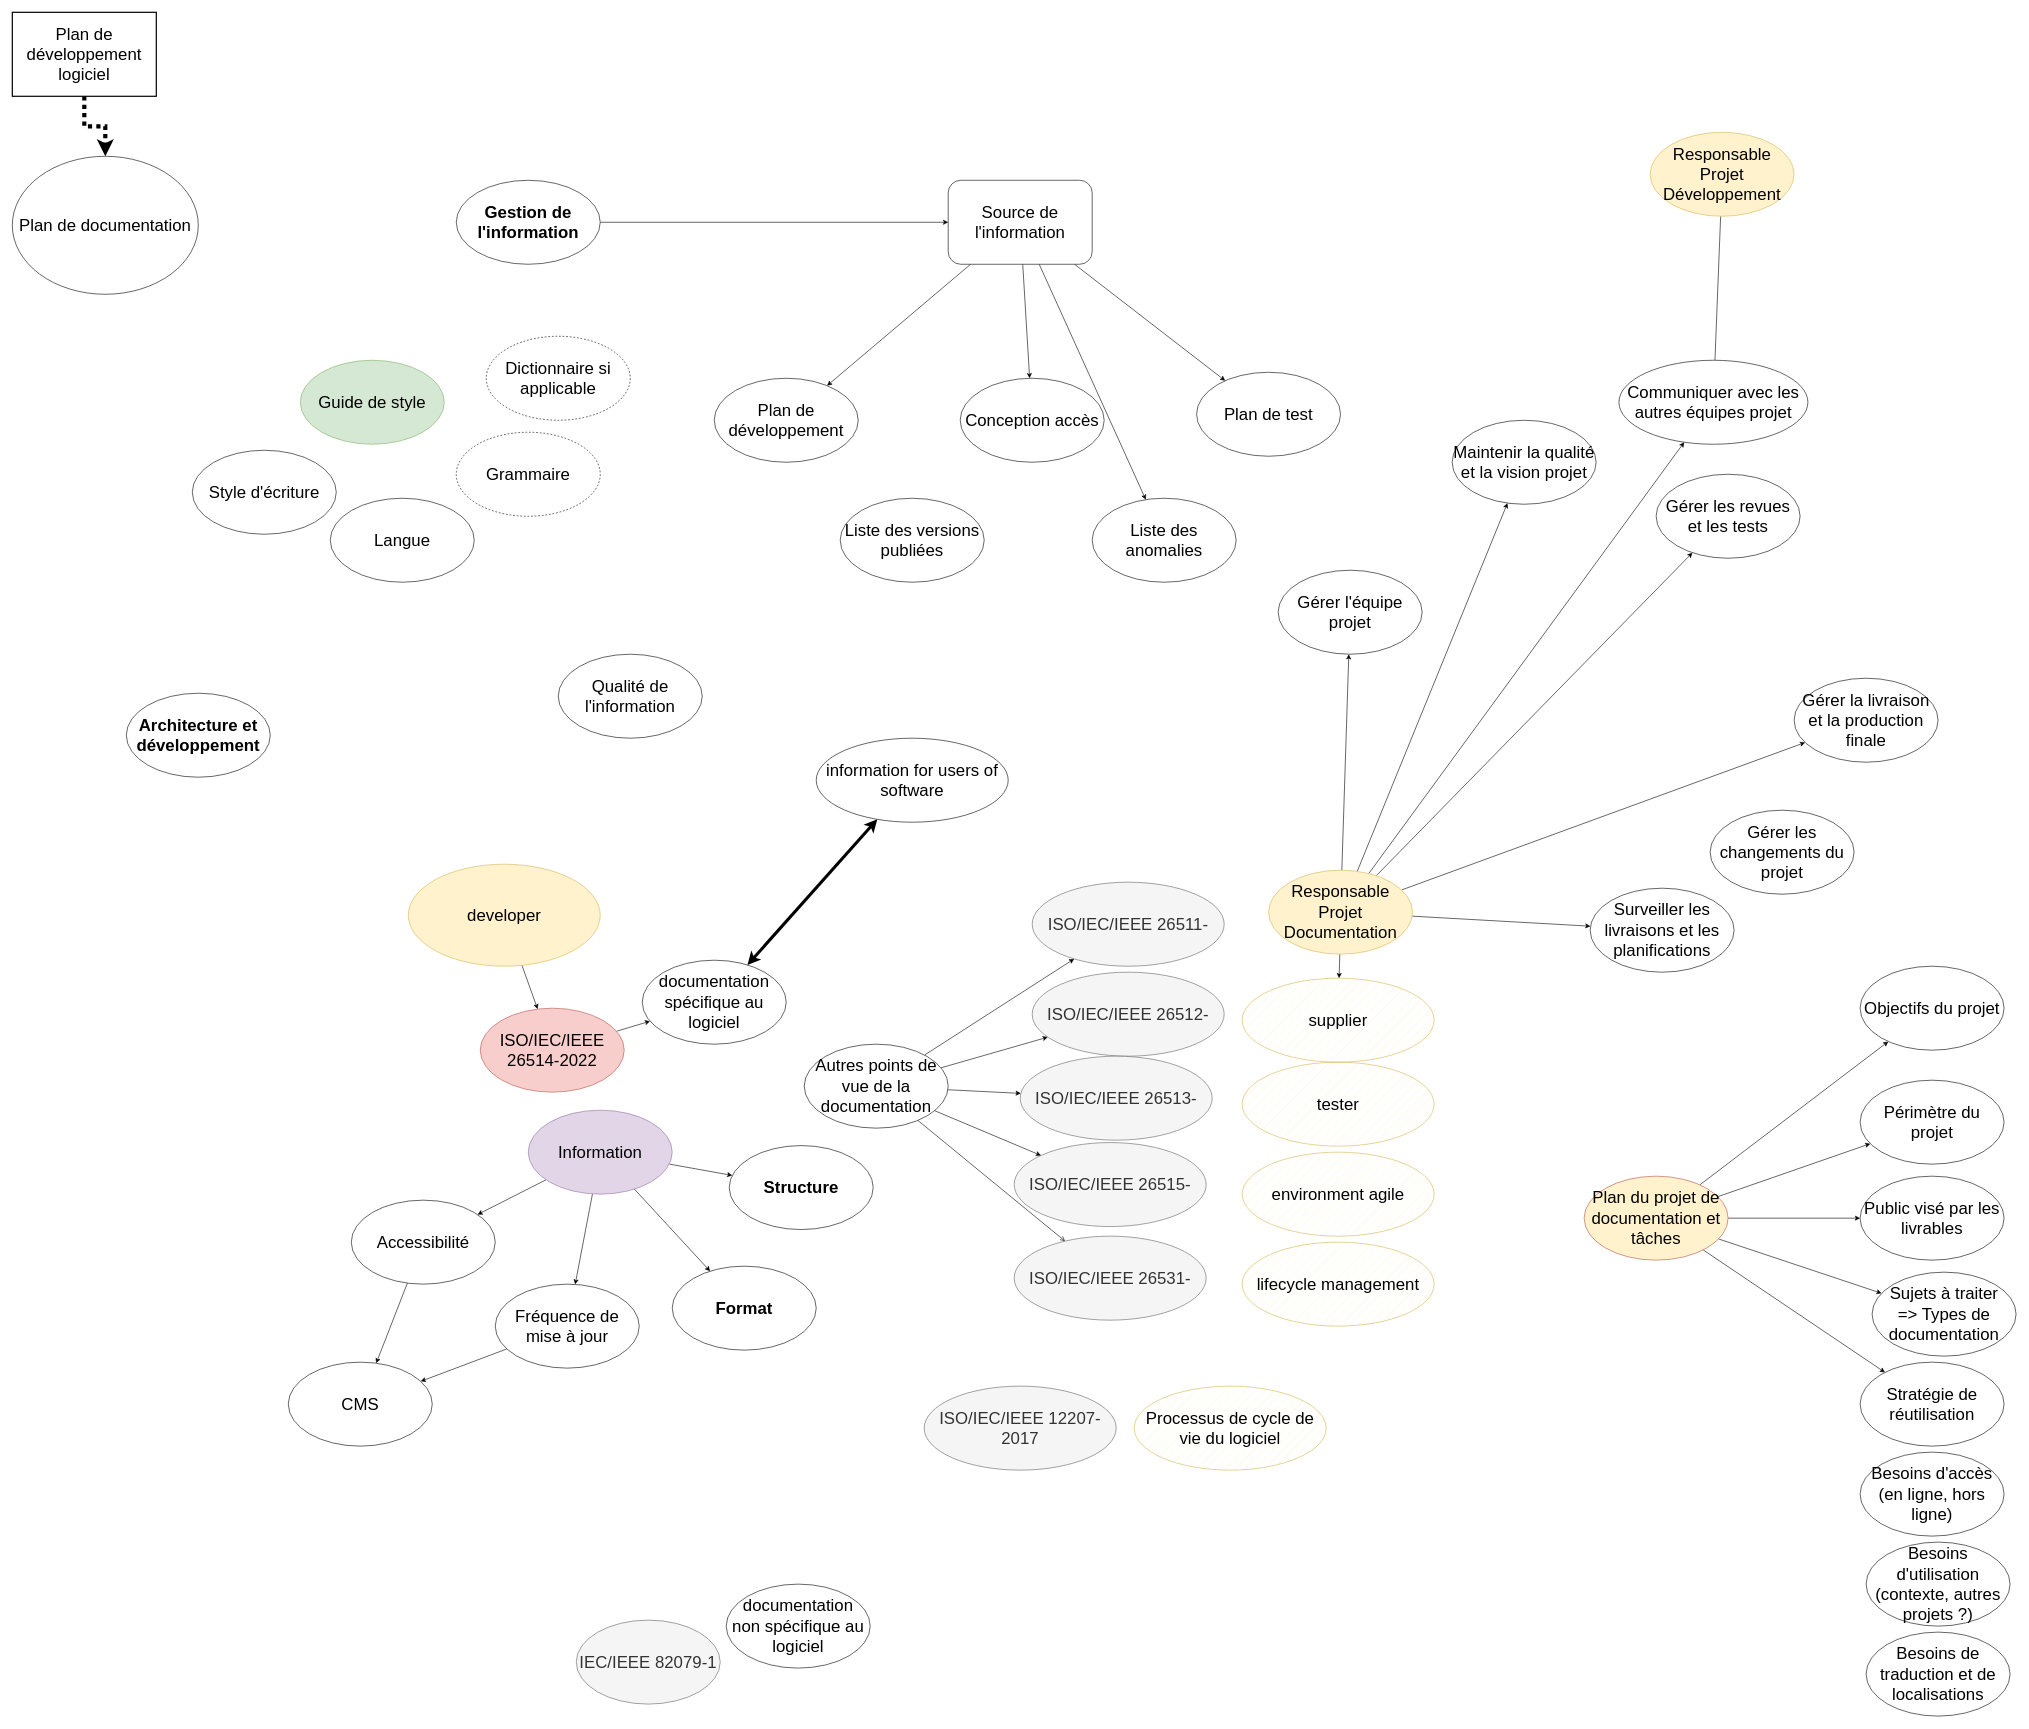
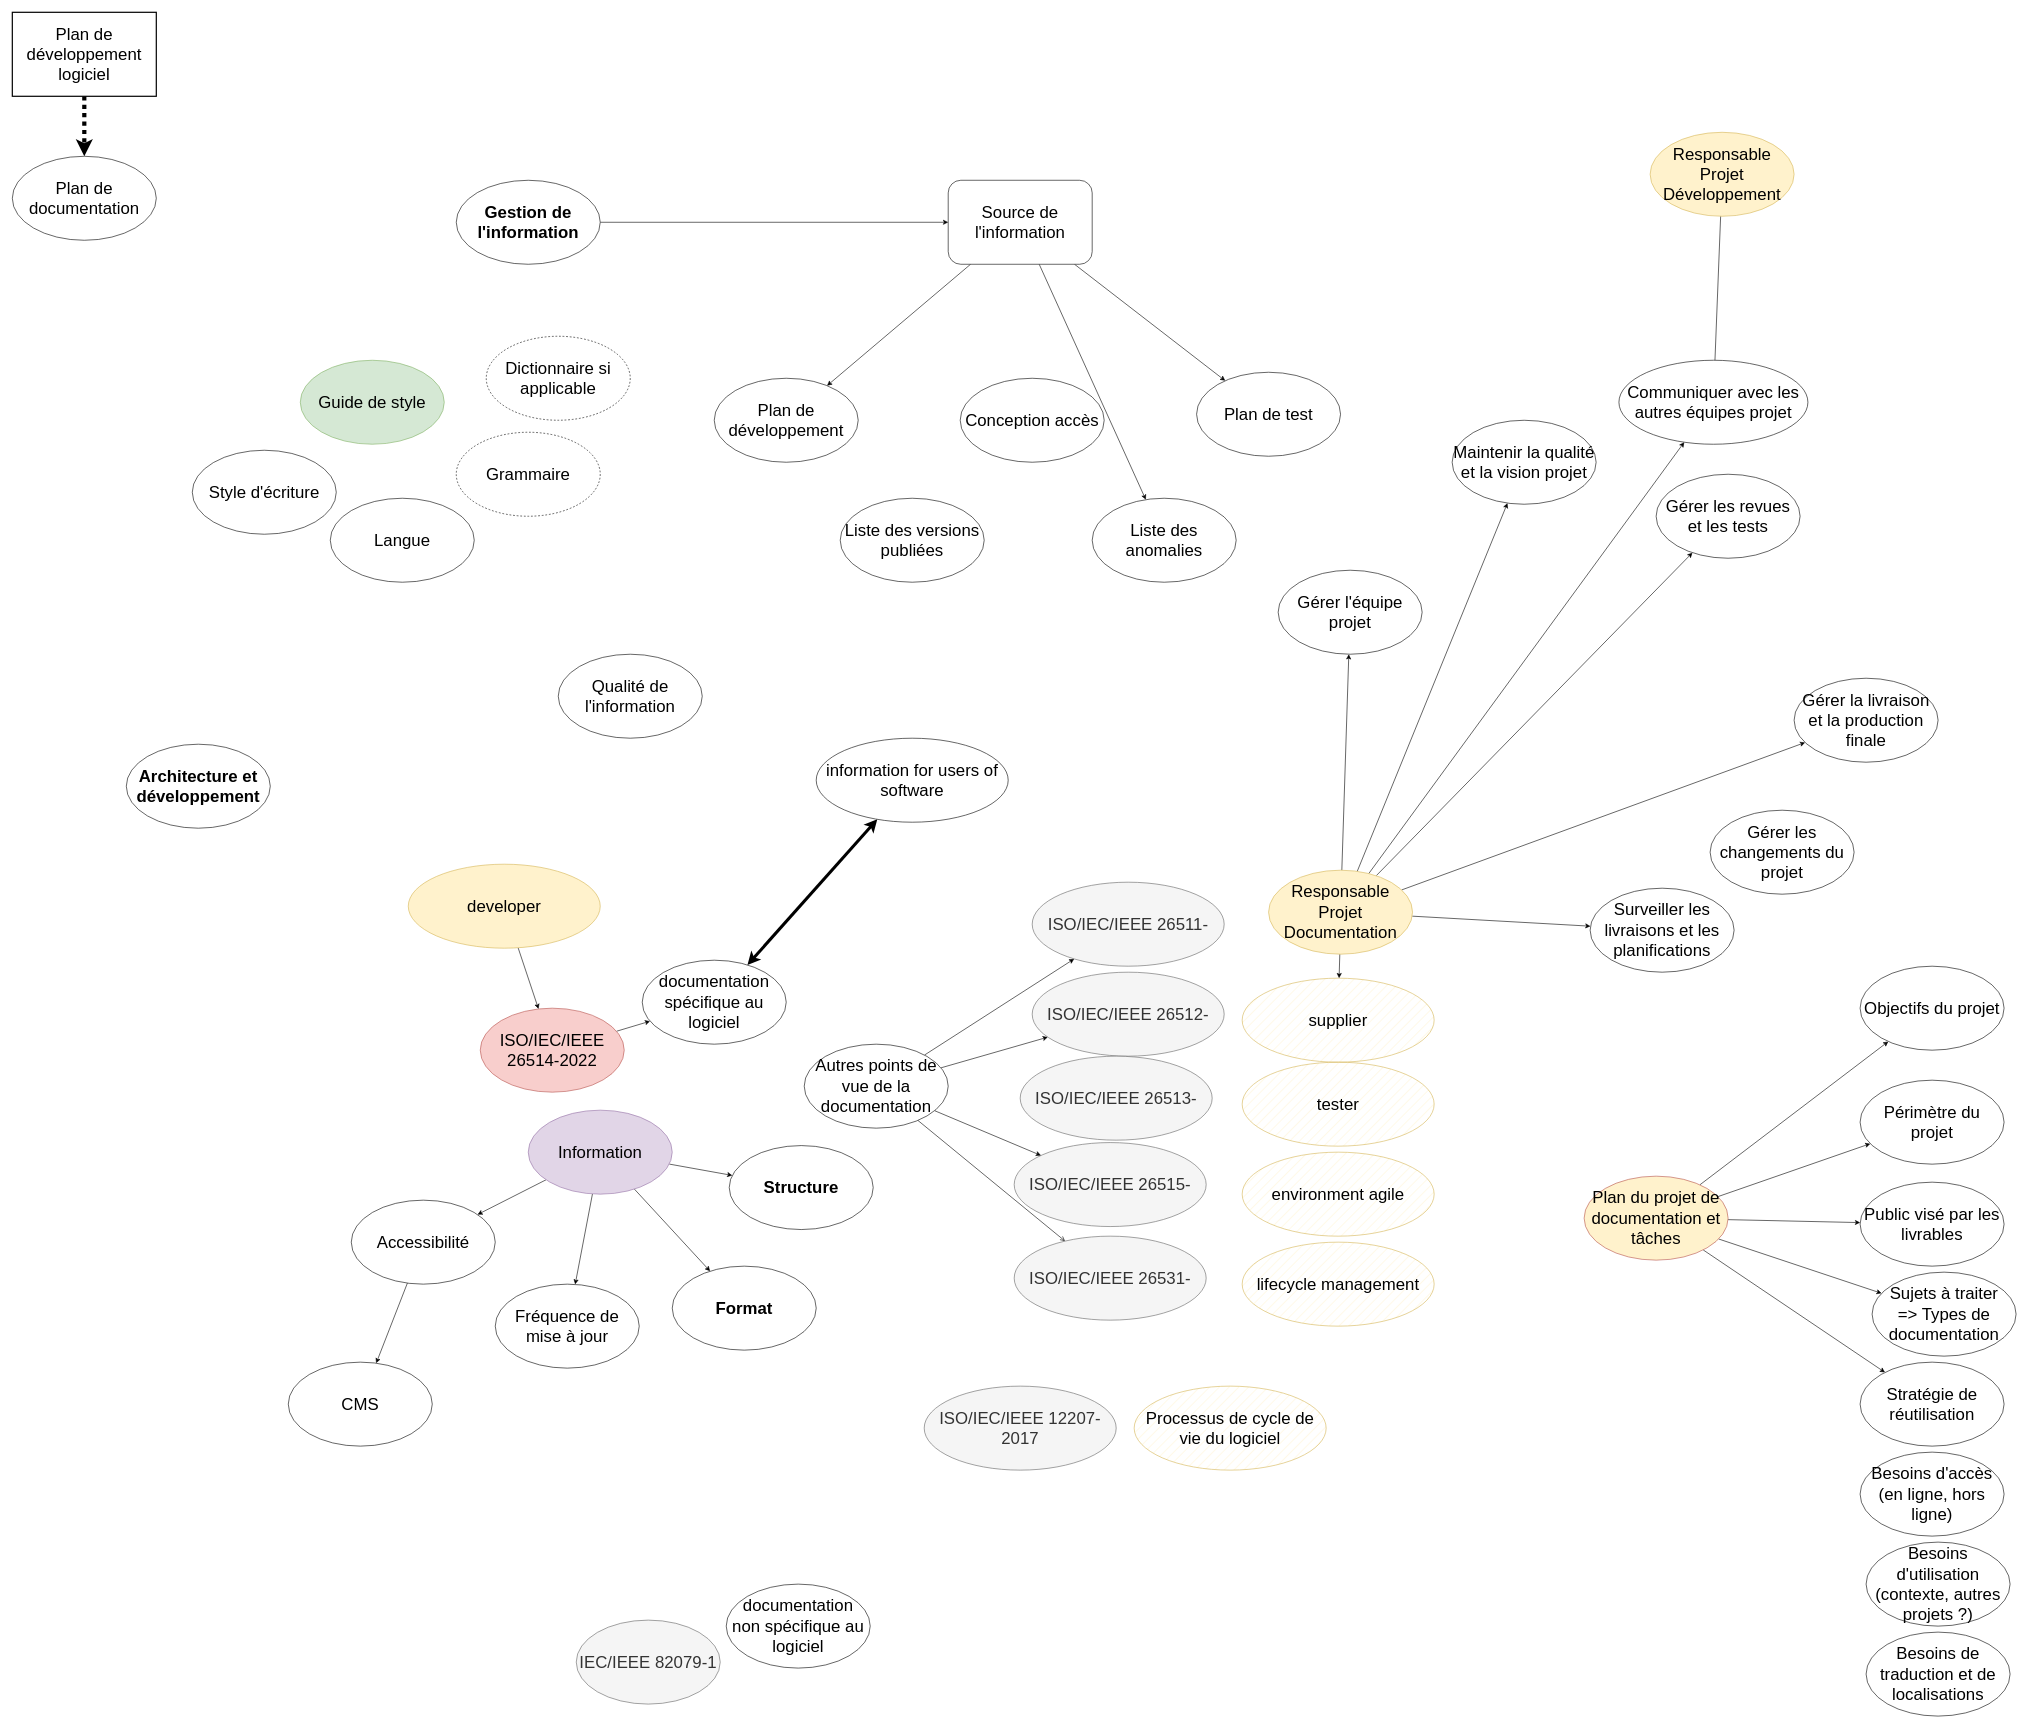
node "Plan de documentation": size 186x138 -> 144x84
edge "Source de l'information" -> "Conception accès": removed
node "Architecture et développement": moved (198, 735) -> (198, 786)
node "developer": size 192x102 -> 192x84
edge "Autres points de vue de la documentation" -> "ISO/IEC/IEEE 26513-": removed
node "Public visé par les livrables": moved (1932, 1218) -> (1932, 1224)
edge "Fréquence de mise à jour" -> "CMS": removed
